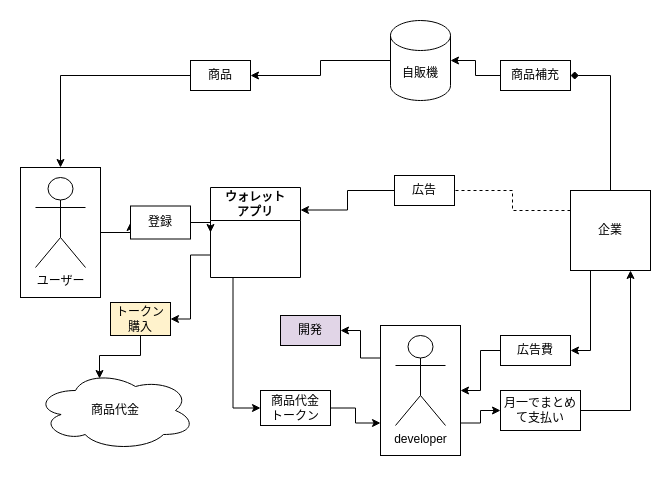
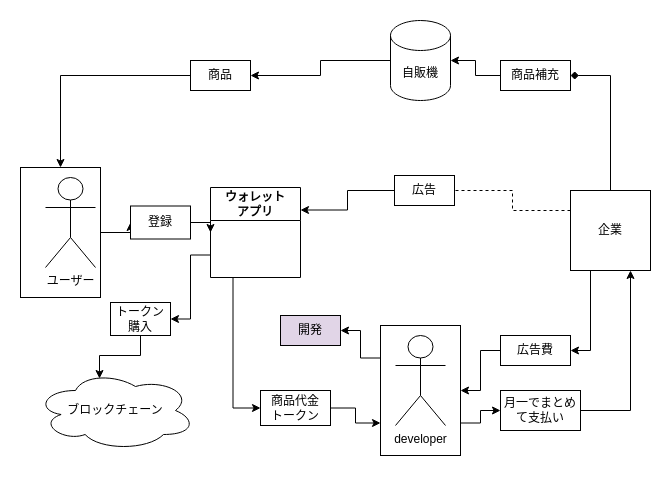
node "ユーザー": moved (61, 223) -> (71, 223)
node "トークン 購入": fillcolor #fff2cc -> #ffffff
node "商品代金": label "商品代金" -> "ブロックチェーン"
